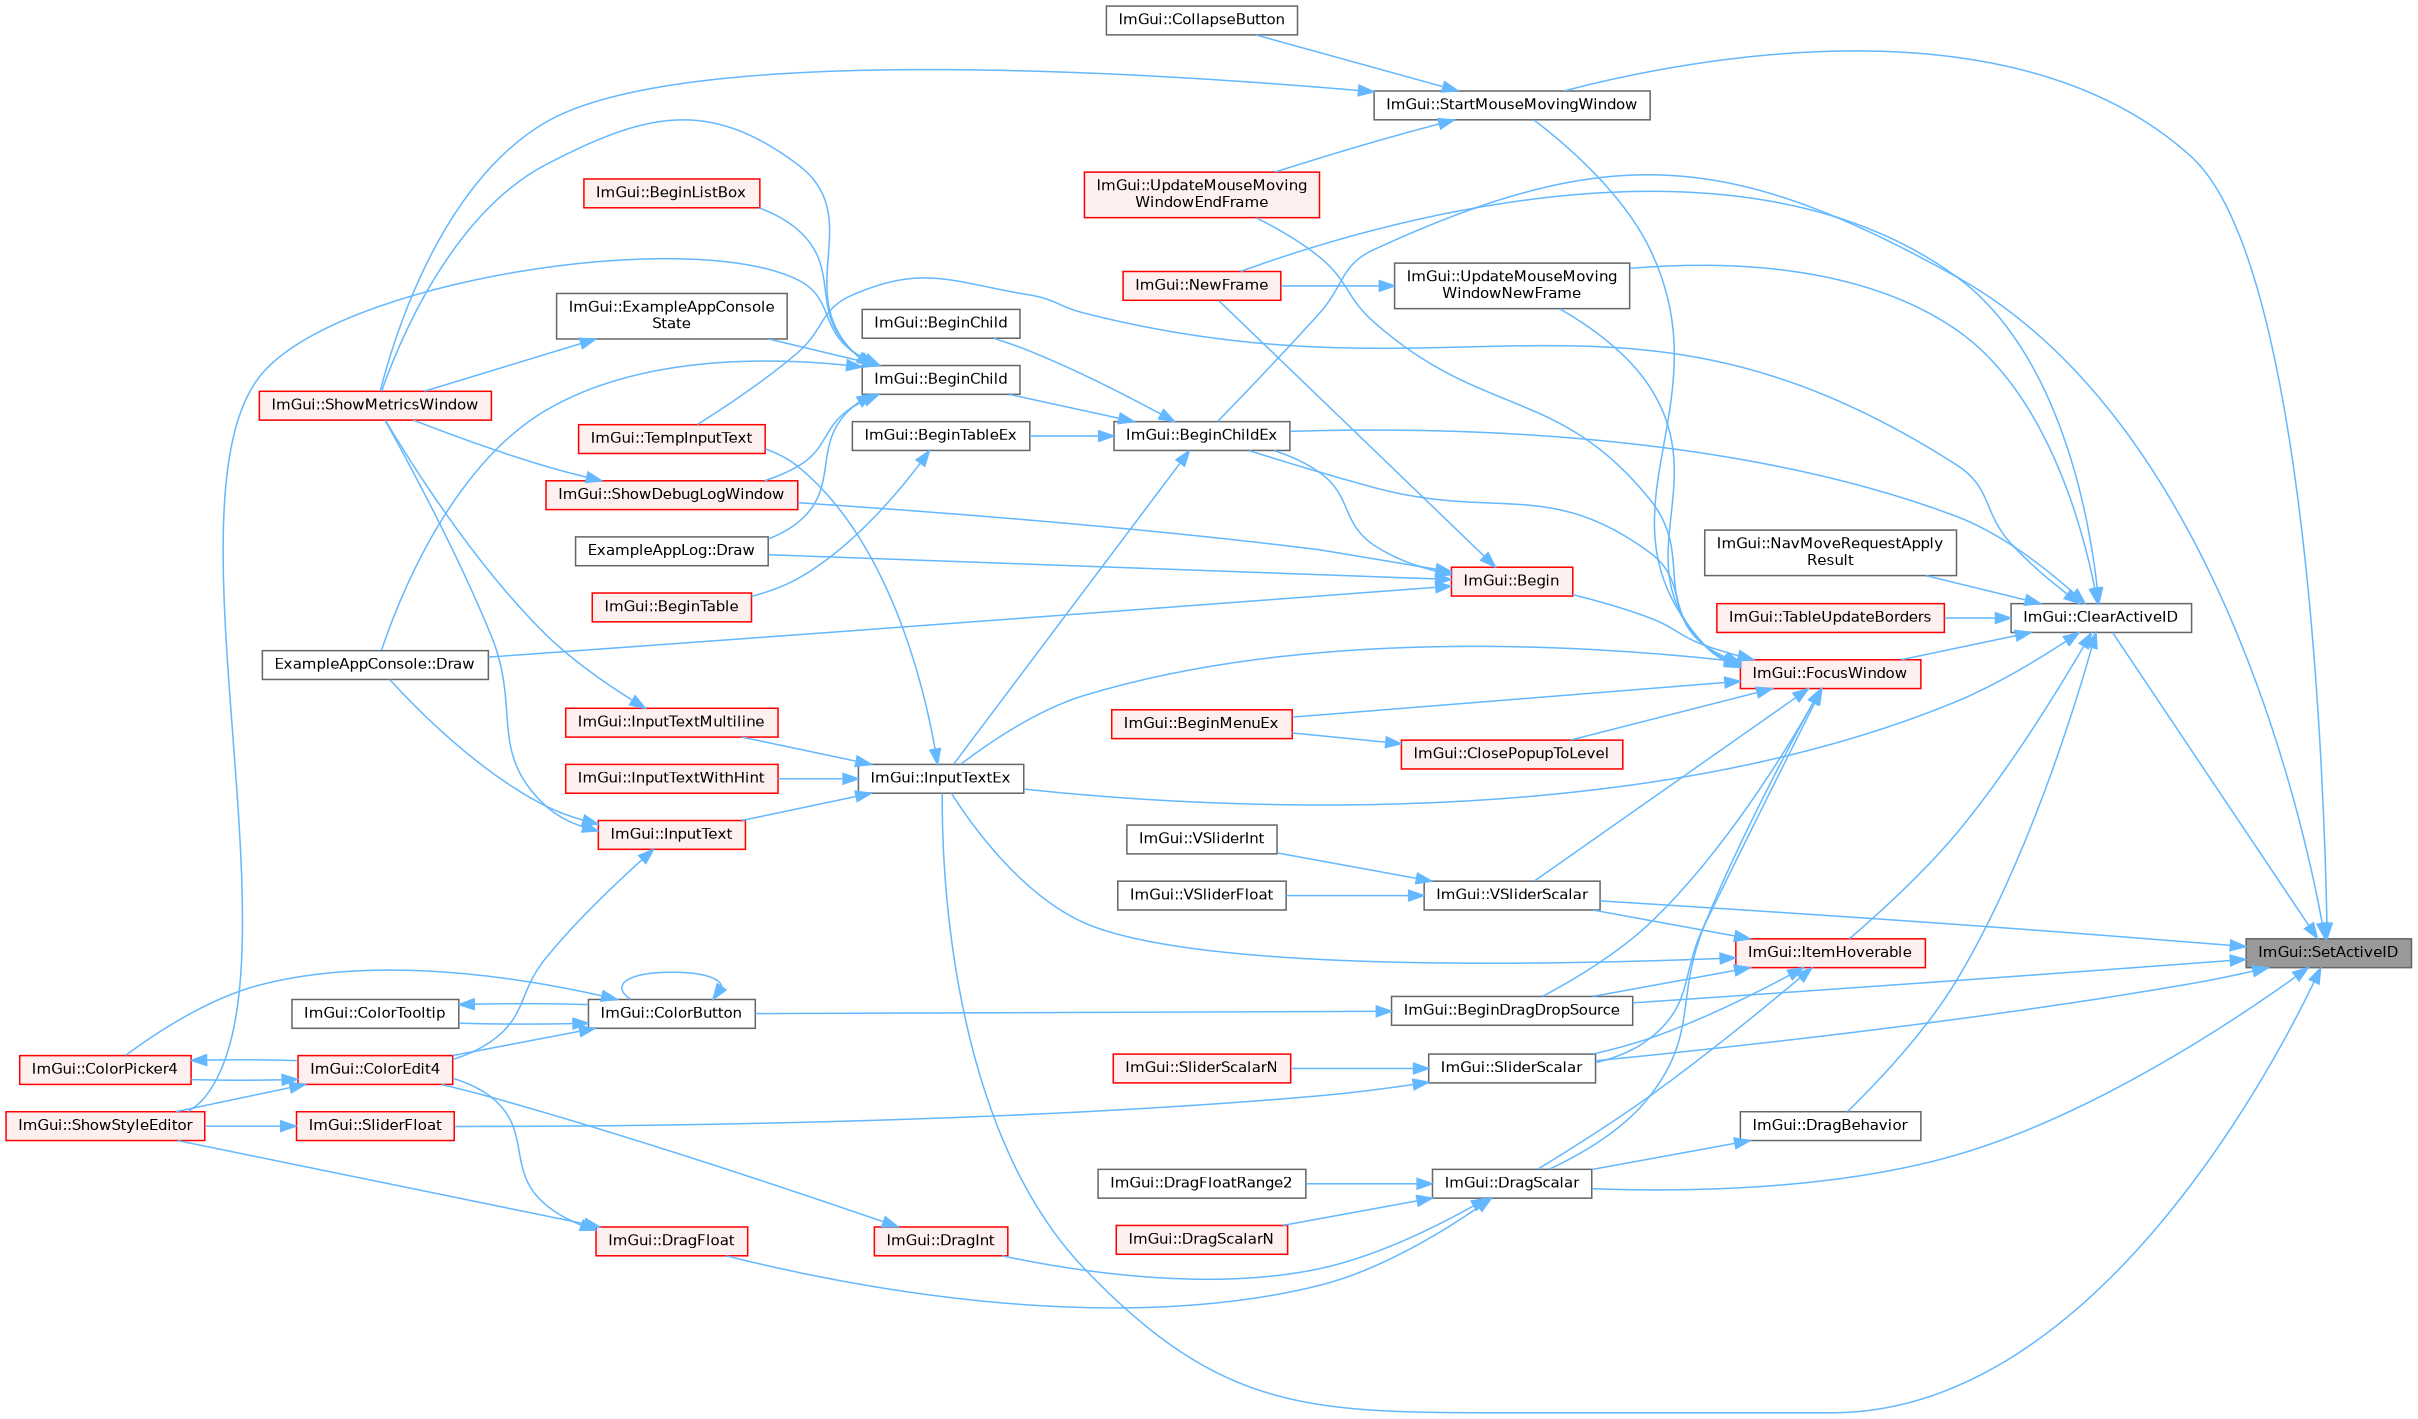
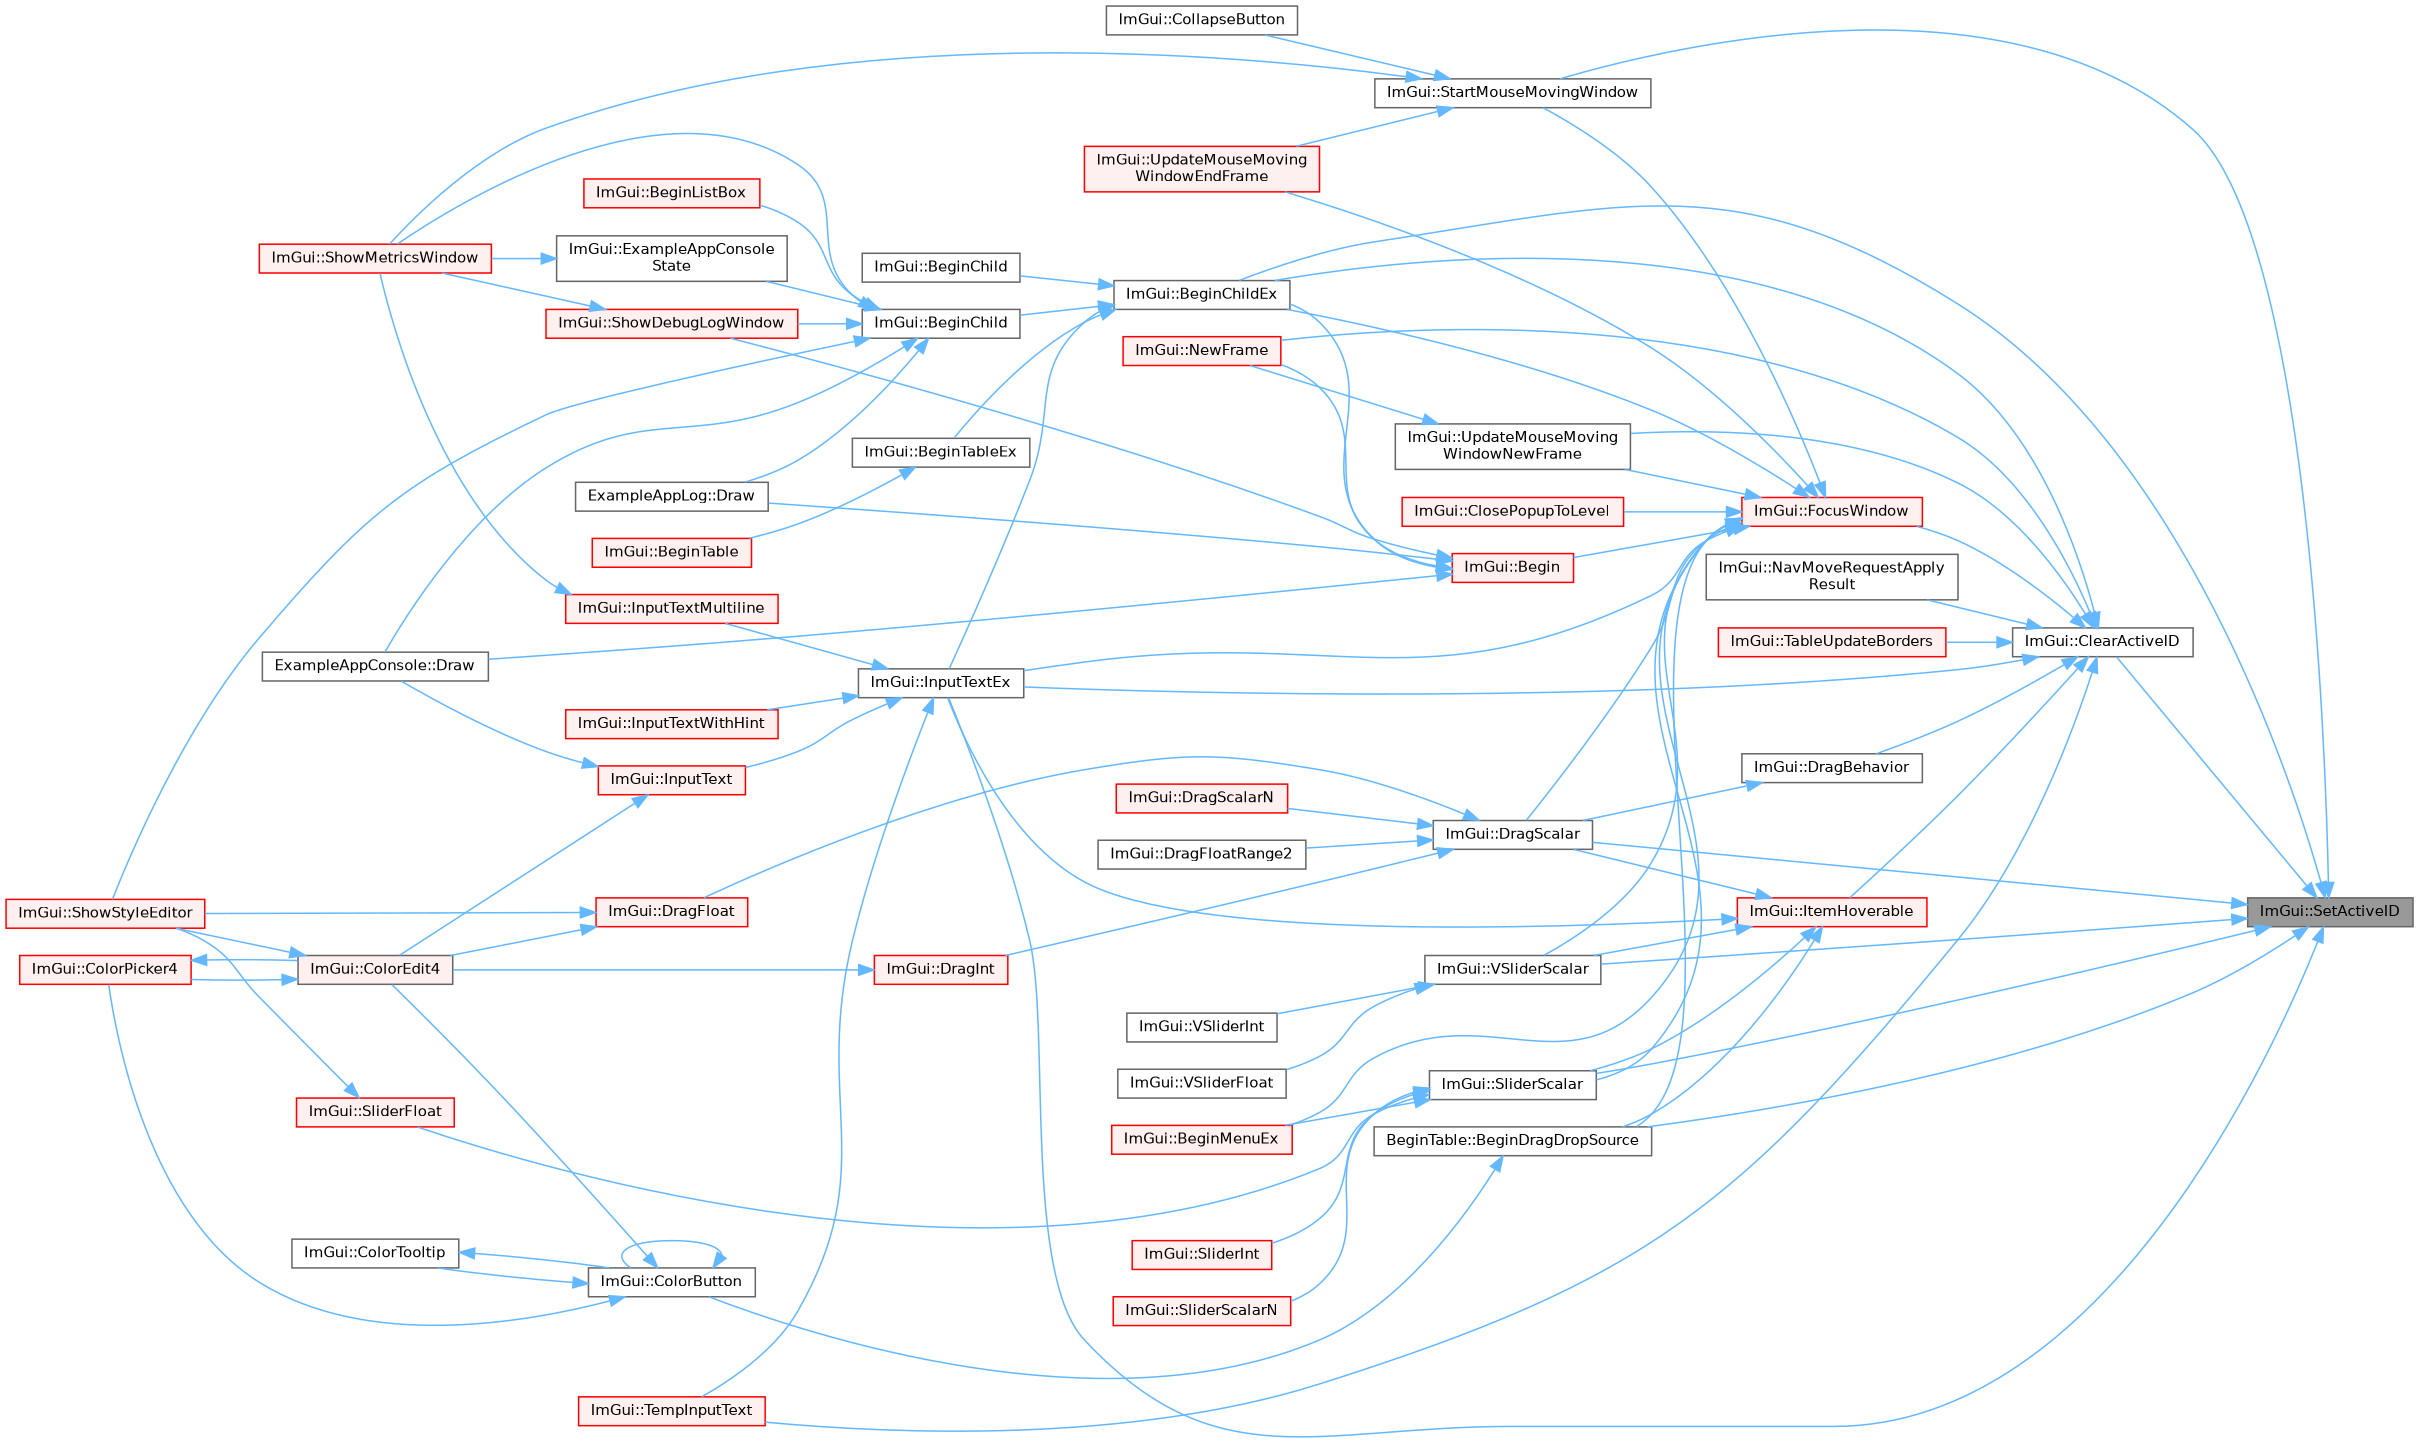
edge "ImGui::ShowMetricsWindow" -> "ImGui::InputText": removed
edge "ImGui::BeginMenuEx" -> "ImGui::ClosePopupToLevel": now "ImGui::BeginMenuEx" -> "ImGui::SliderScalar"
node "ImGui::BeginDragDropSource": label "ImGui::BeginDragDropSource" -> "BeginTable::BeginDragDropSource"
node "ImGui::ColorEdit4": color red -> grey40
node "ImGui::SliderInt": added
